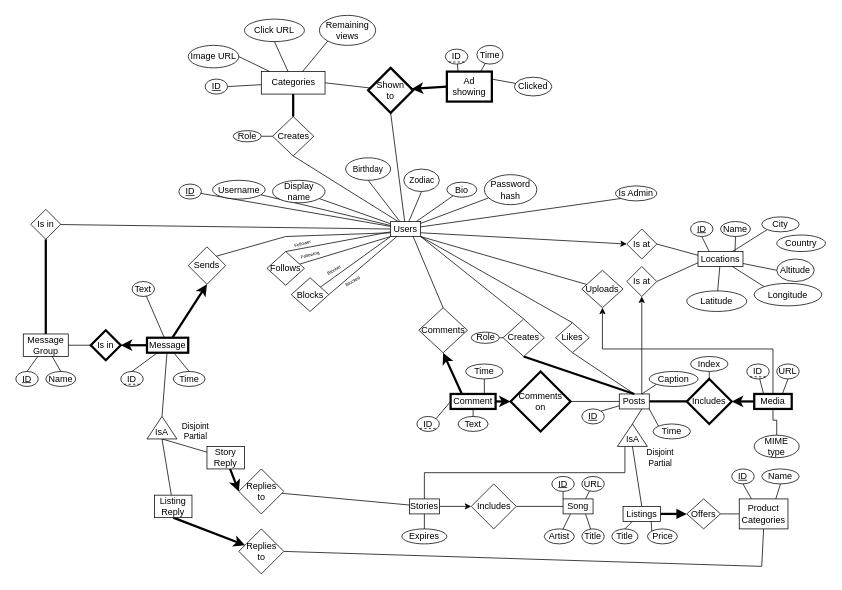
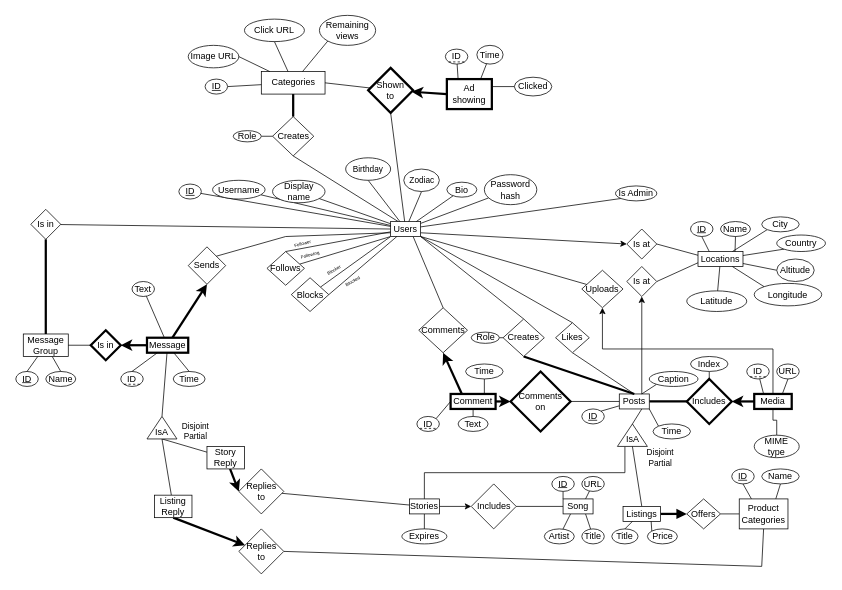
node "Ad showing": moved (469, 87) -> (469, 94)
edge "Country" -- "Locations": added
